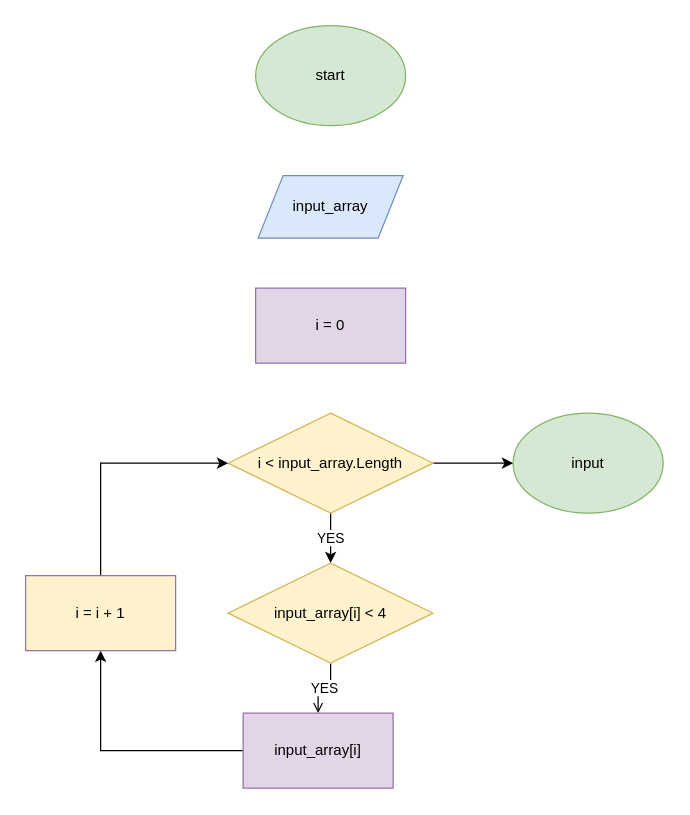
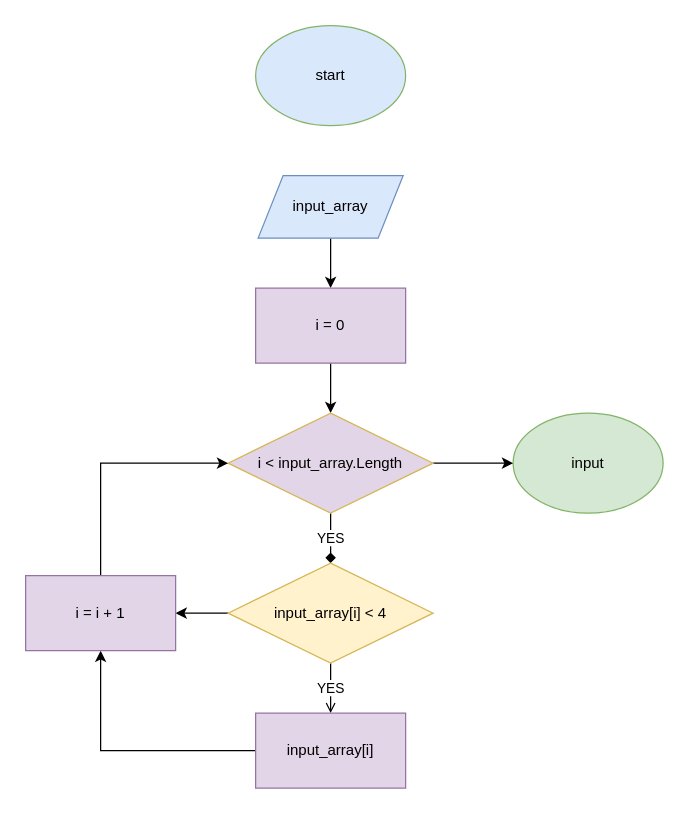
node "start": fillcolor #d5e8d4 -> #dae8fc
edge "input_array" -> "i = 0": added
edge "i = 0" -> "i < input_array.Length": added
node "i < input_array.Length": fillcolor #fff2cc -> #e1d5e7
edge "i < input_array.Length" -> "input_array[i] < 4": arrowhead classic -> diamond
node "i = i + 1": fillcolor #fff2cc -> #e1d5e7
edge "input_array[i] < 4" -> "i = i + 1": added
node "input_array[i]": moved (318, 751) -> (331, 751)
